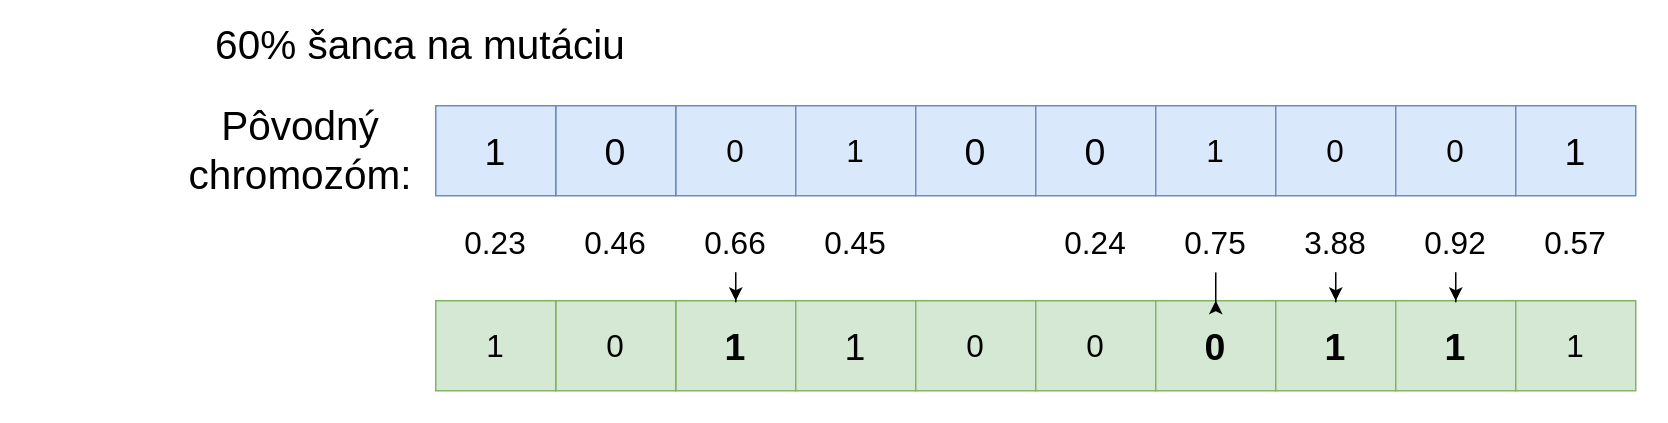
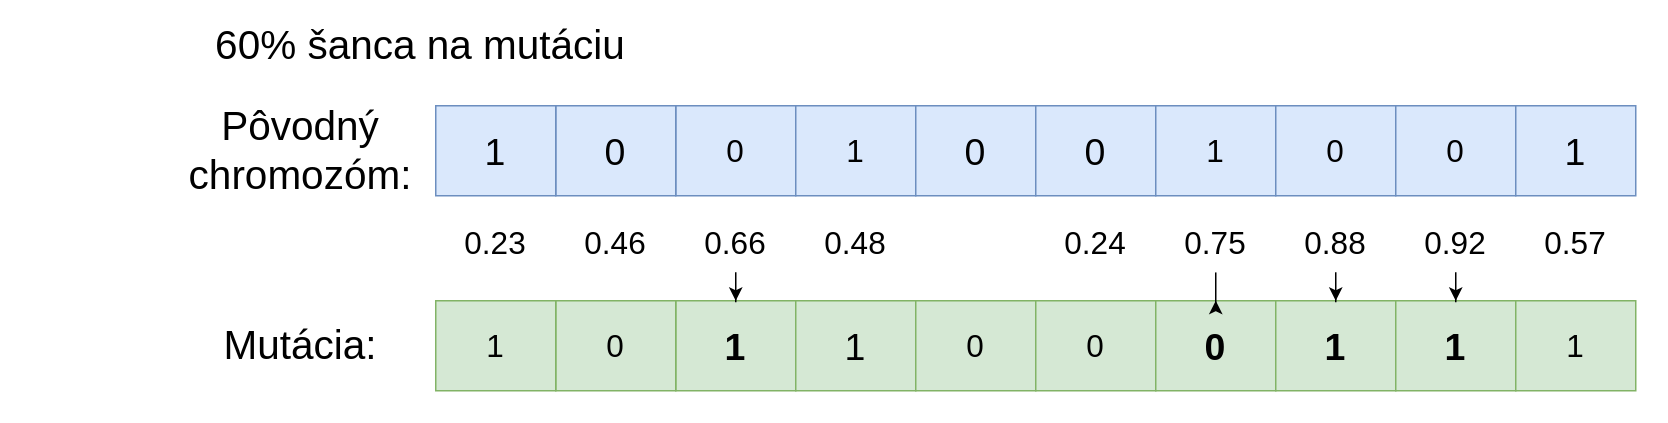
node "0.45": label "0.45" -> "0.48"
node "3.88": label "3.88" -> "0.88"
node "Mutácia:": added
